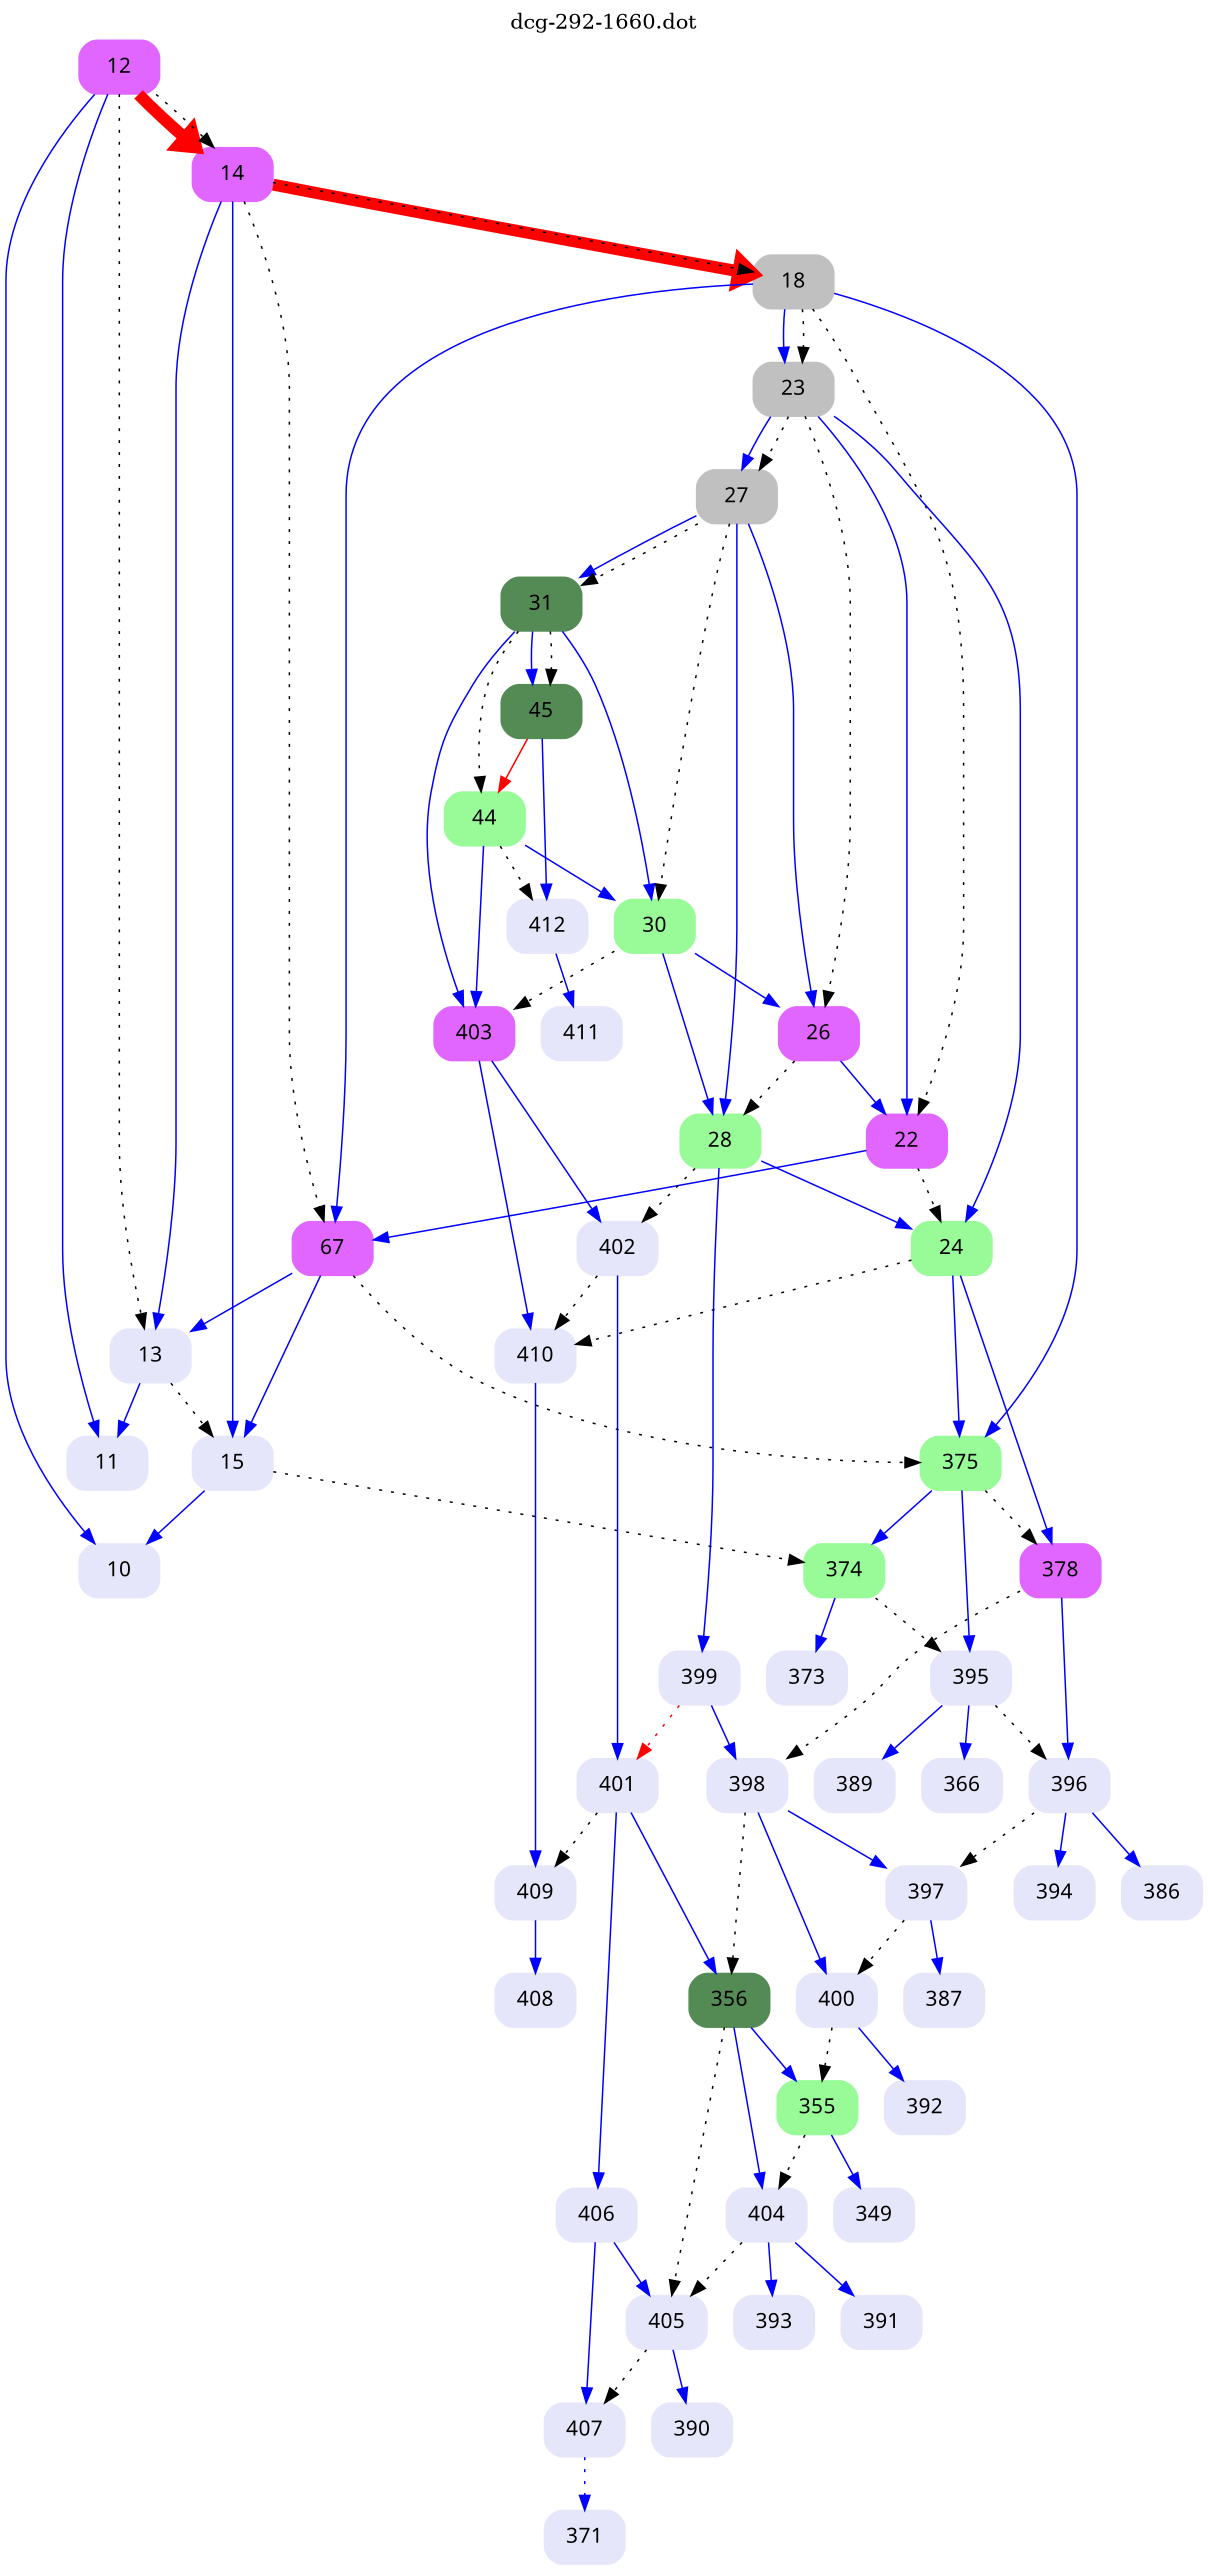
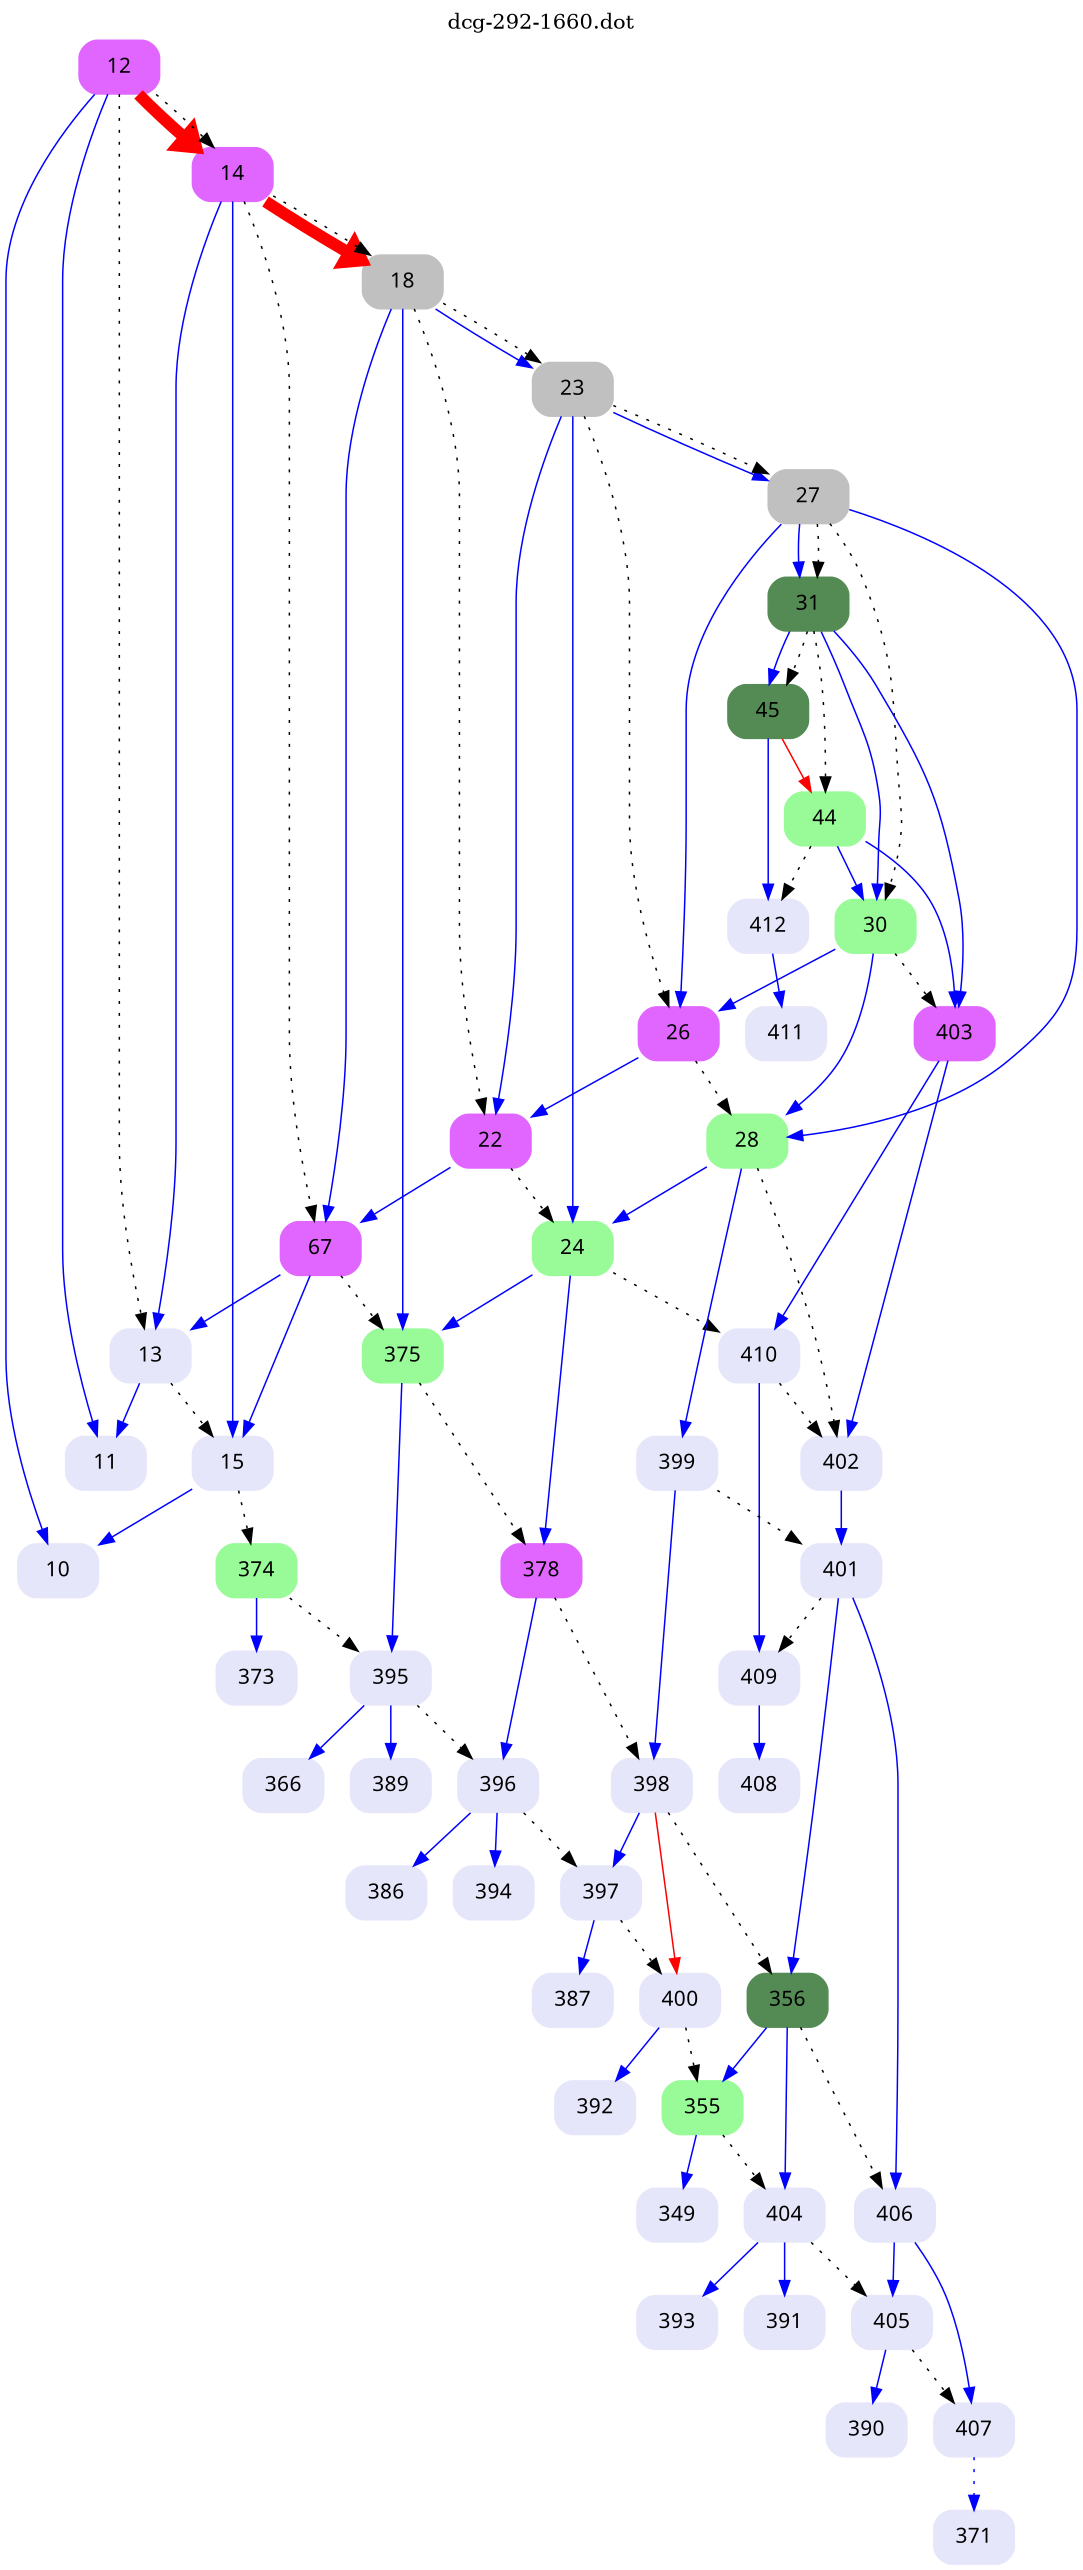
edge "402" -> "410": reversed
edge "375" -> "374": removed
edge "399" -> "401": color red -> black
edge "398" -> "400": color blue -> red
edge "356" -> "405": now "356" -> "406"
